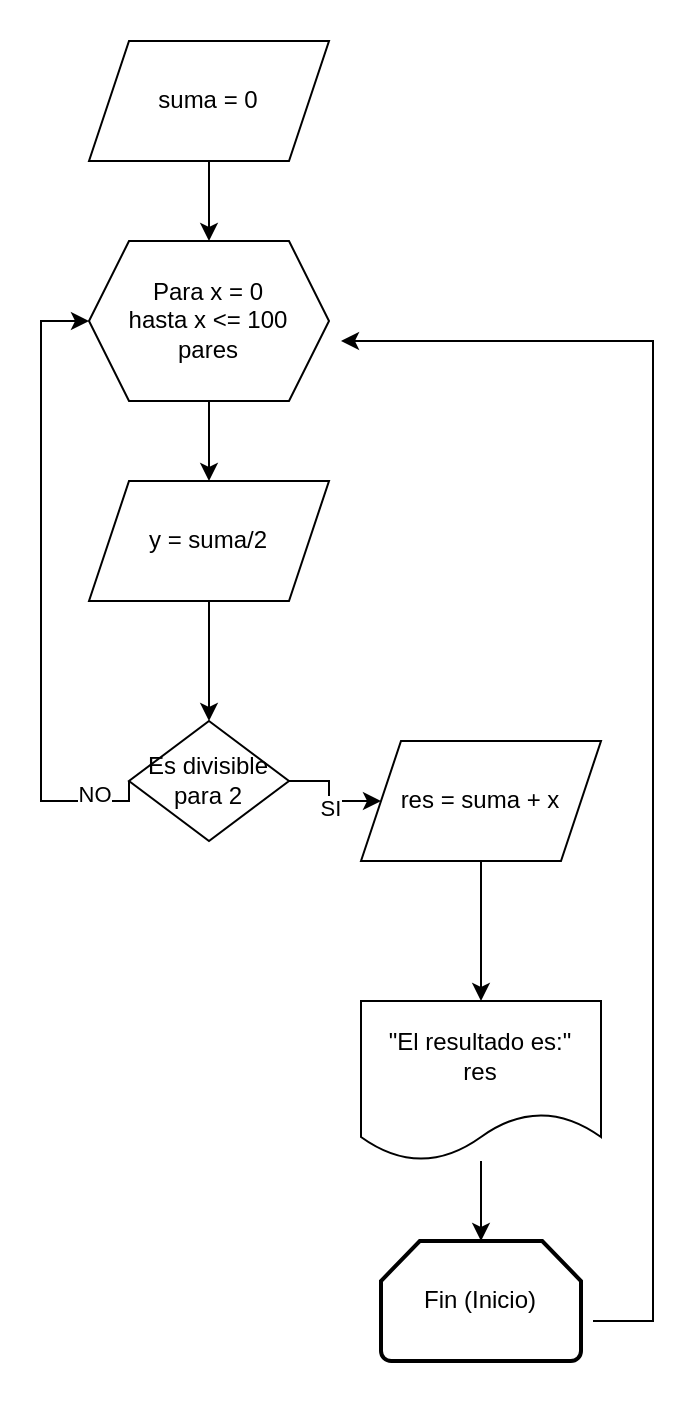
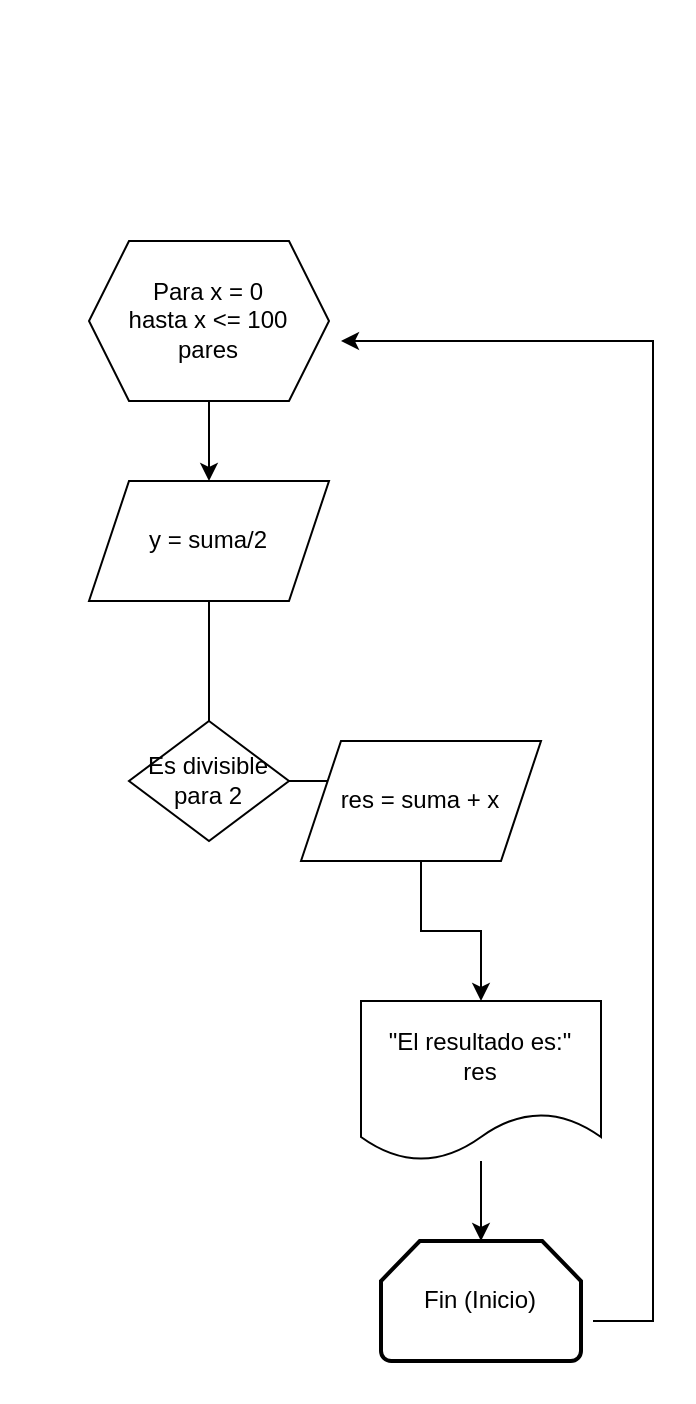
node "suma = 0": removed
edge "suma = 0" -> "Para x = 0 hasta x <= 100 pares": removed
edge "Es divisible para 2" -> "Para x = 0 hasta x <= 100 pares": removed, label "NO"
edge "y = suma/2" -> "Es divisible para 2": arrowhead classic -> none
node "res = suma + x": moved (481, 801) -> (421, 801)
